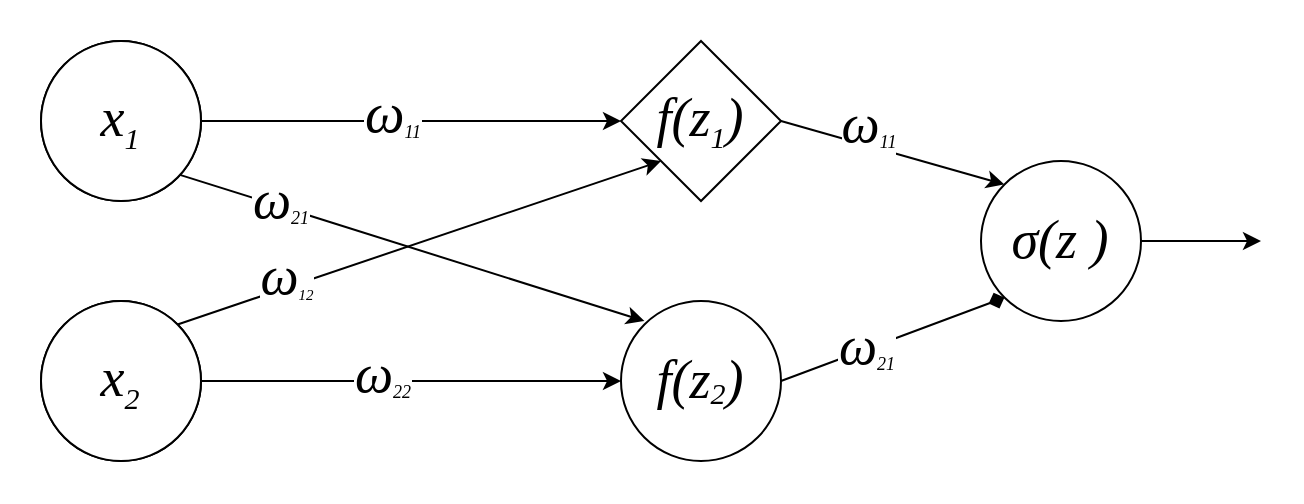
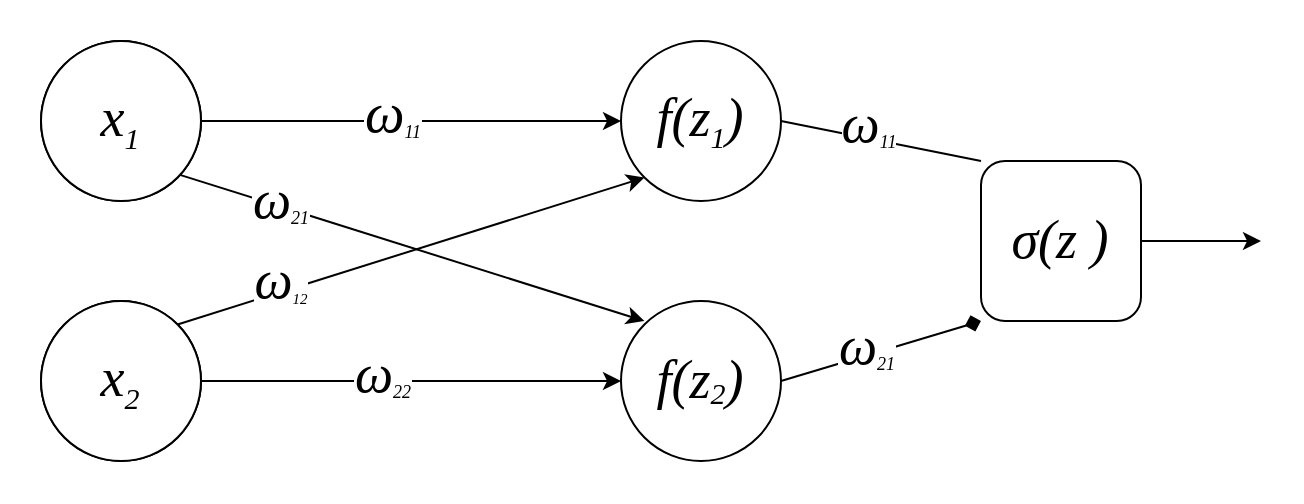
node "f(z1)": shape diamond -> ellipse
edge "f(z1)" -> "σ(z )": arrowhead classic -> none
node "σ(z )": shape ellipse -> rounded rectangle
